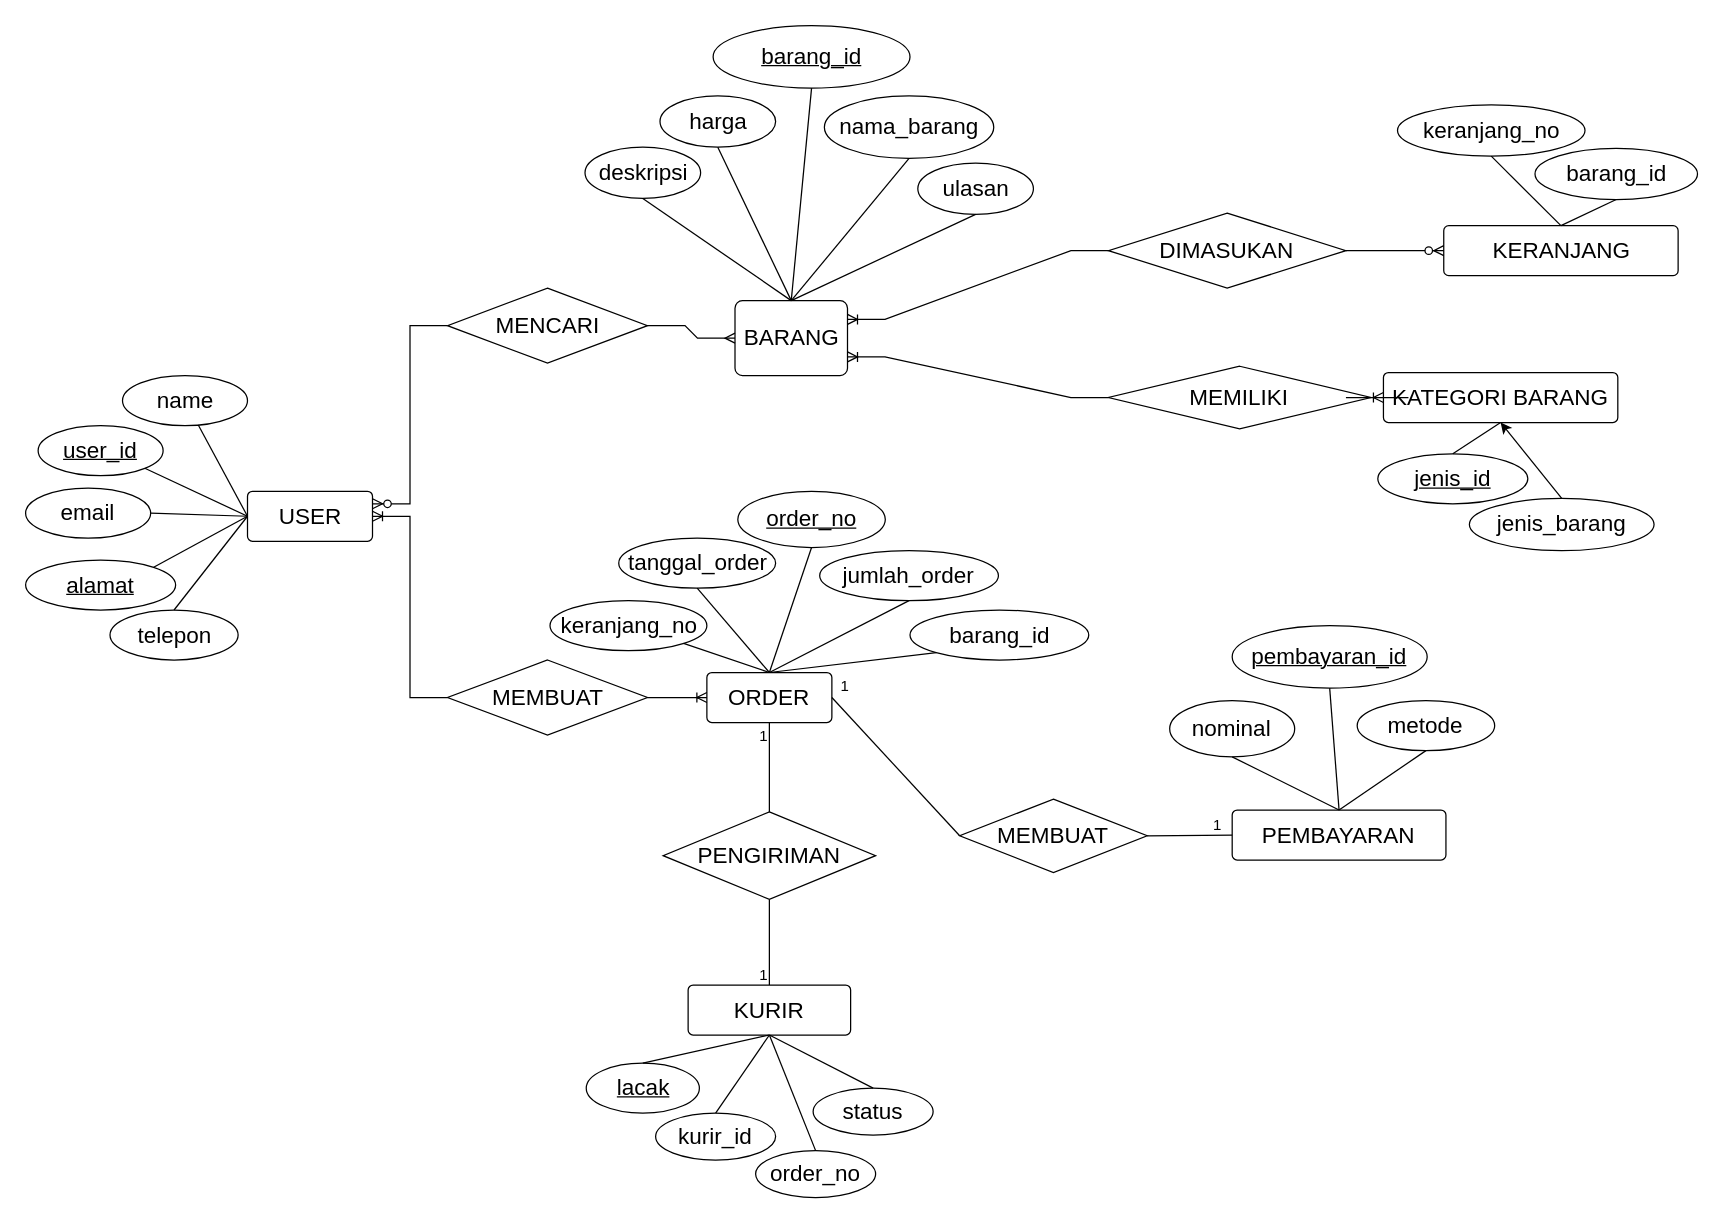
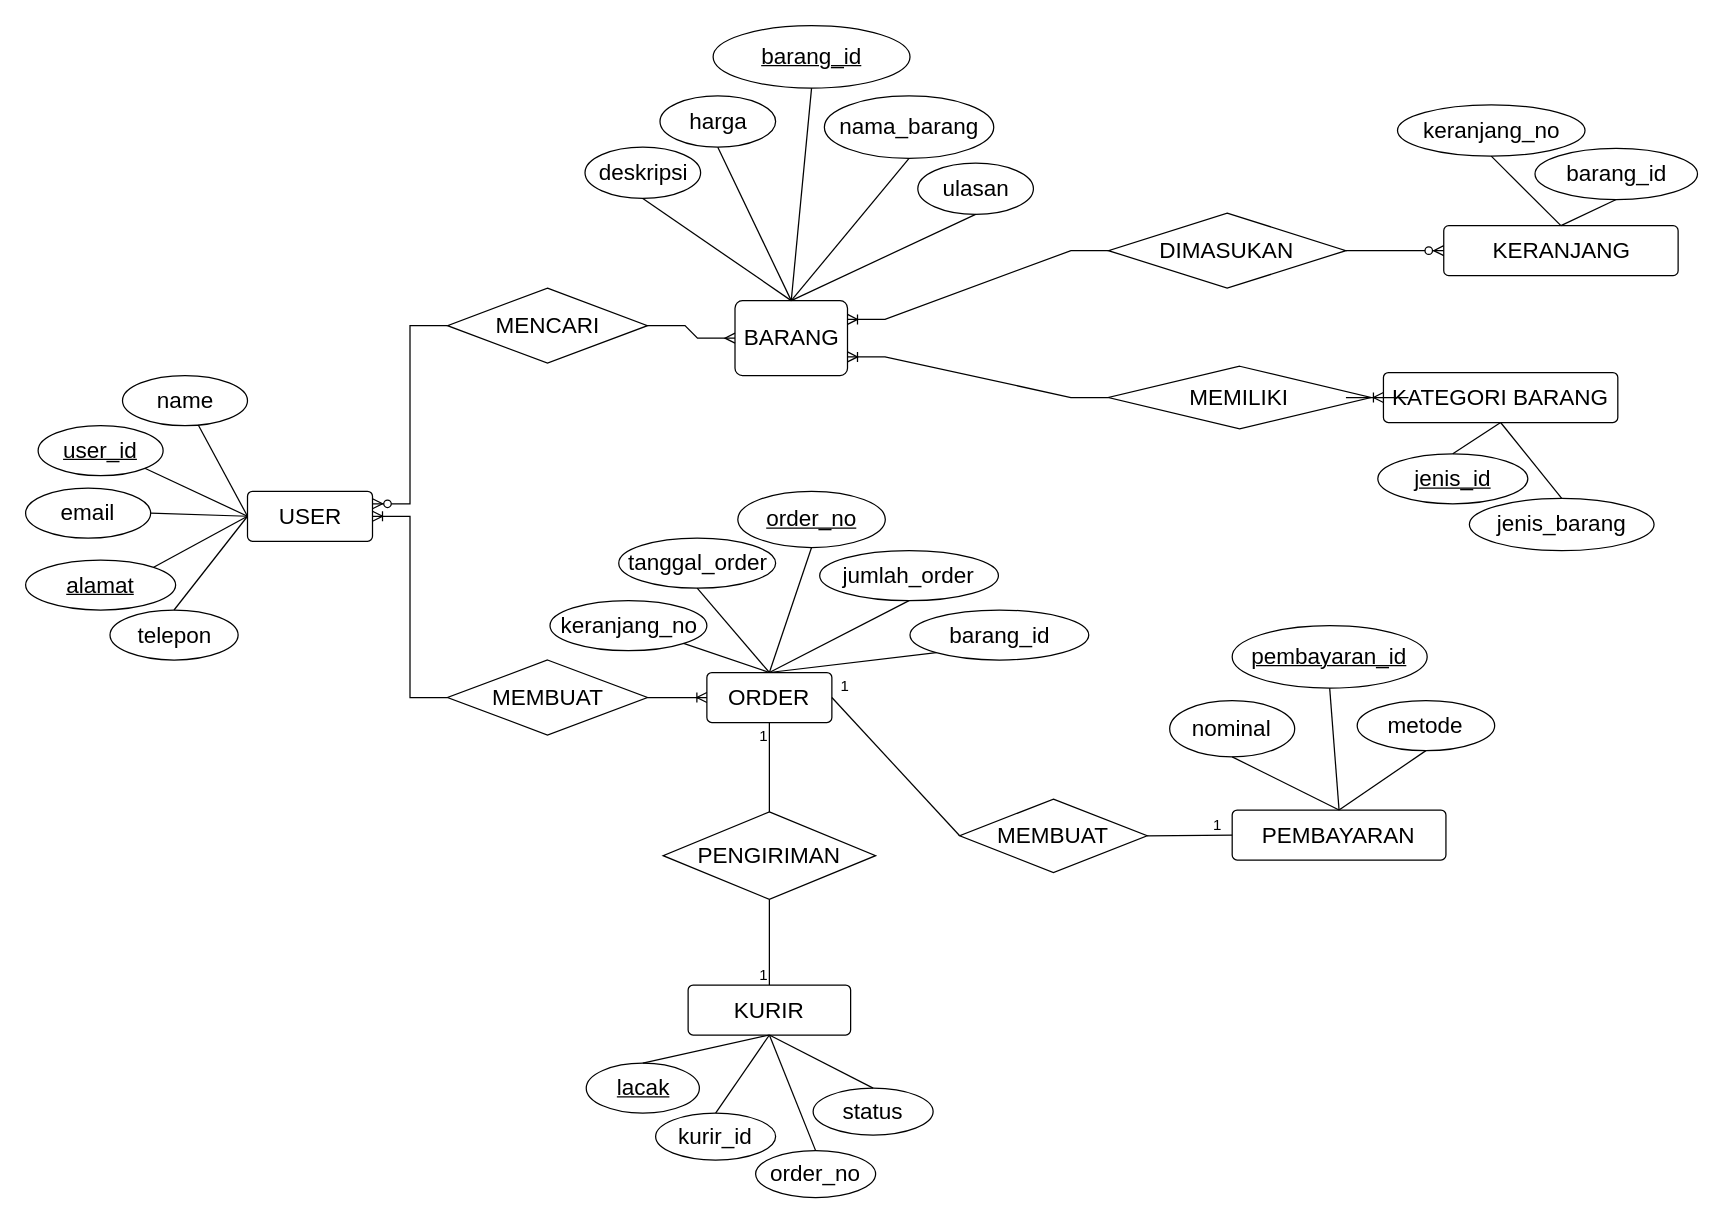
edge "jenis_barang" -> "KATEGORI BARANG": arrowhead classic -> none
